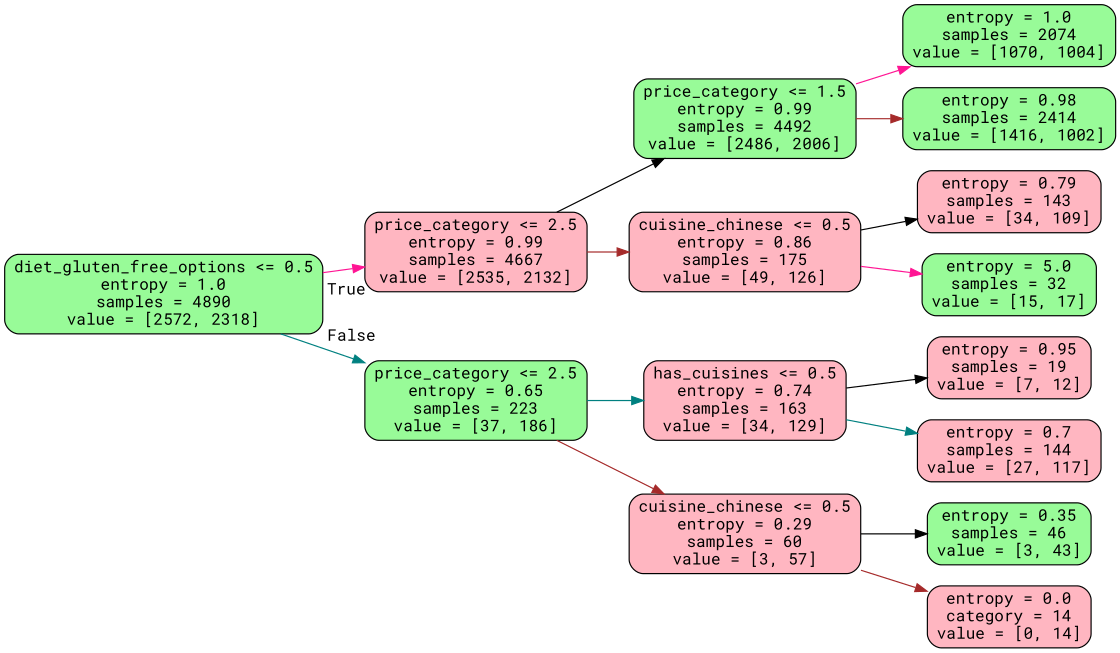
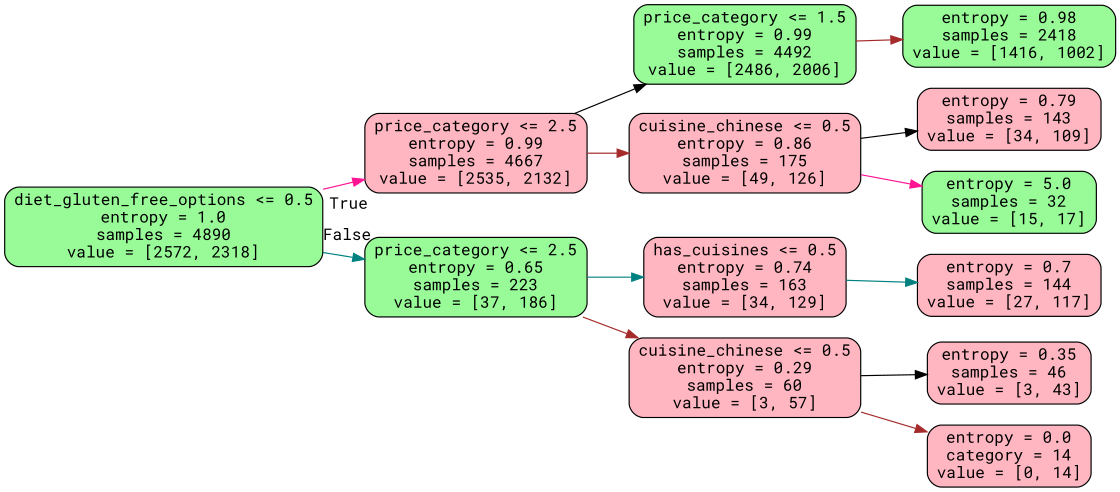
node "entropy = 1.0 samples = 2074 value = [1070, 1004]": removed
node "entropy = 0.98 samples = 2414 value = [1416, 1002]": label "entropy = 0.98 samples = 2414 value = [1416, 1002]" -> "entropy = 0.98 samples = 2418 value = [1416, 1002]"
node "entropy = 0.95 samples = 19 value = [7, 12]": removed
node "entropy = 0.35 samples = 46 value = [3, 43]": fillcolor palegreen -> lightpink
